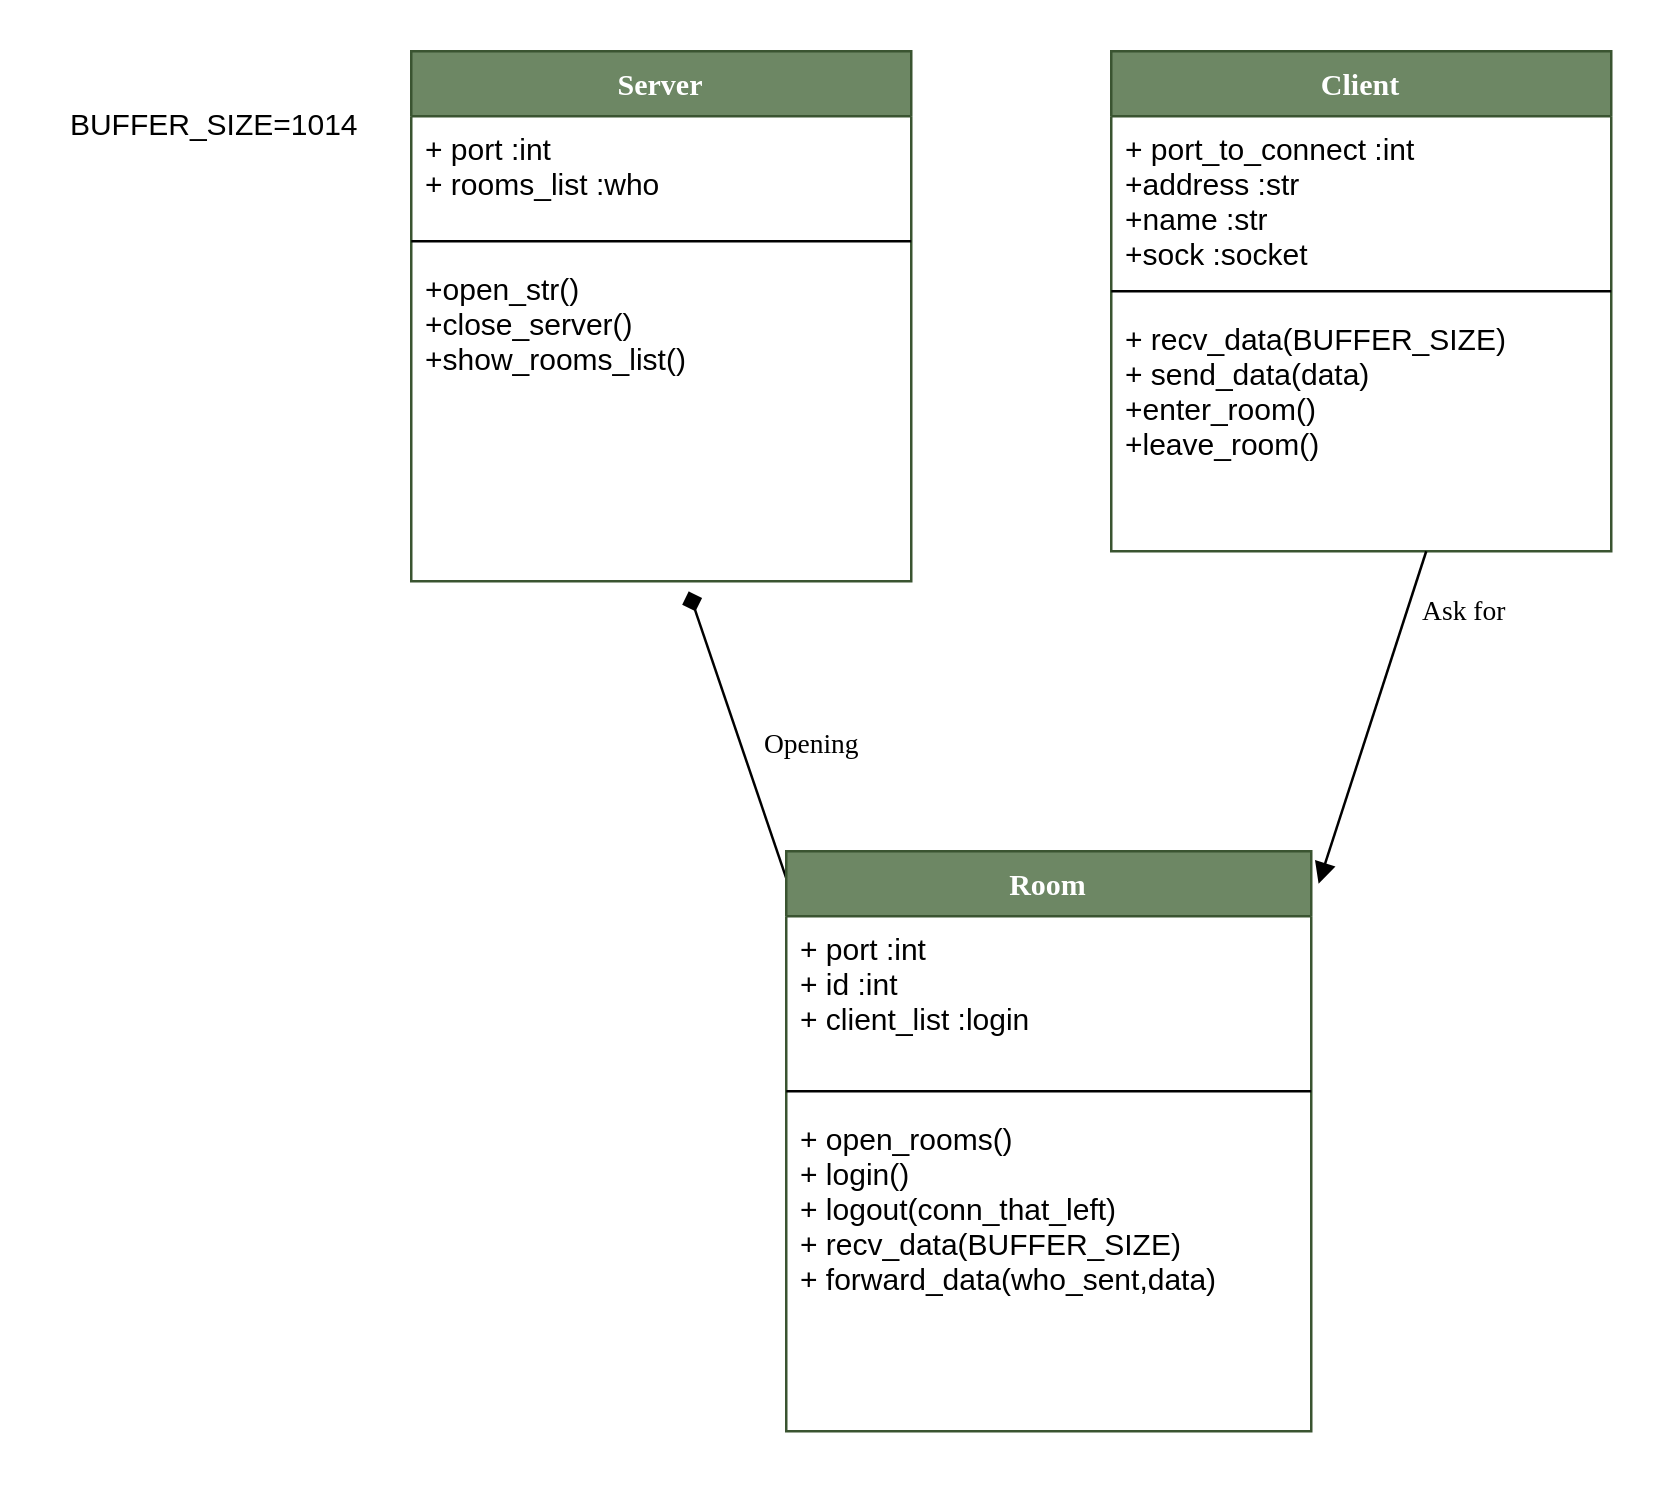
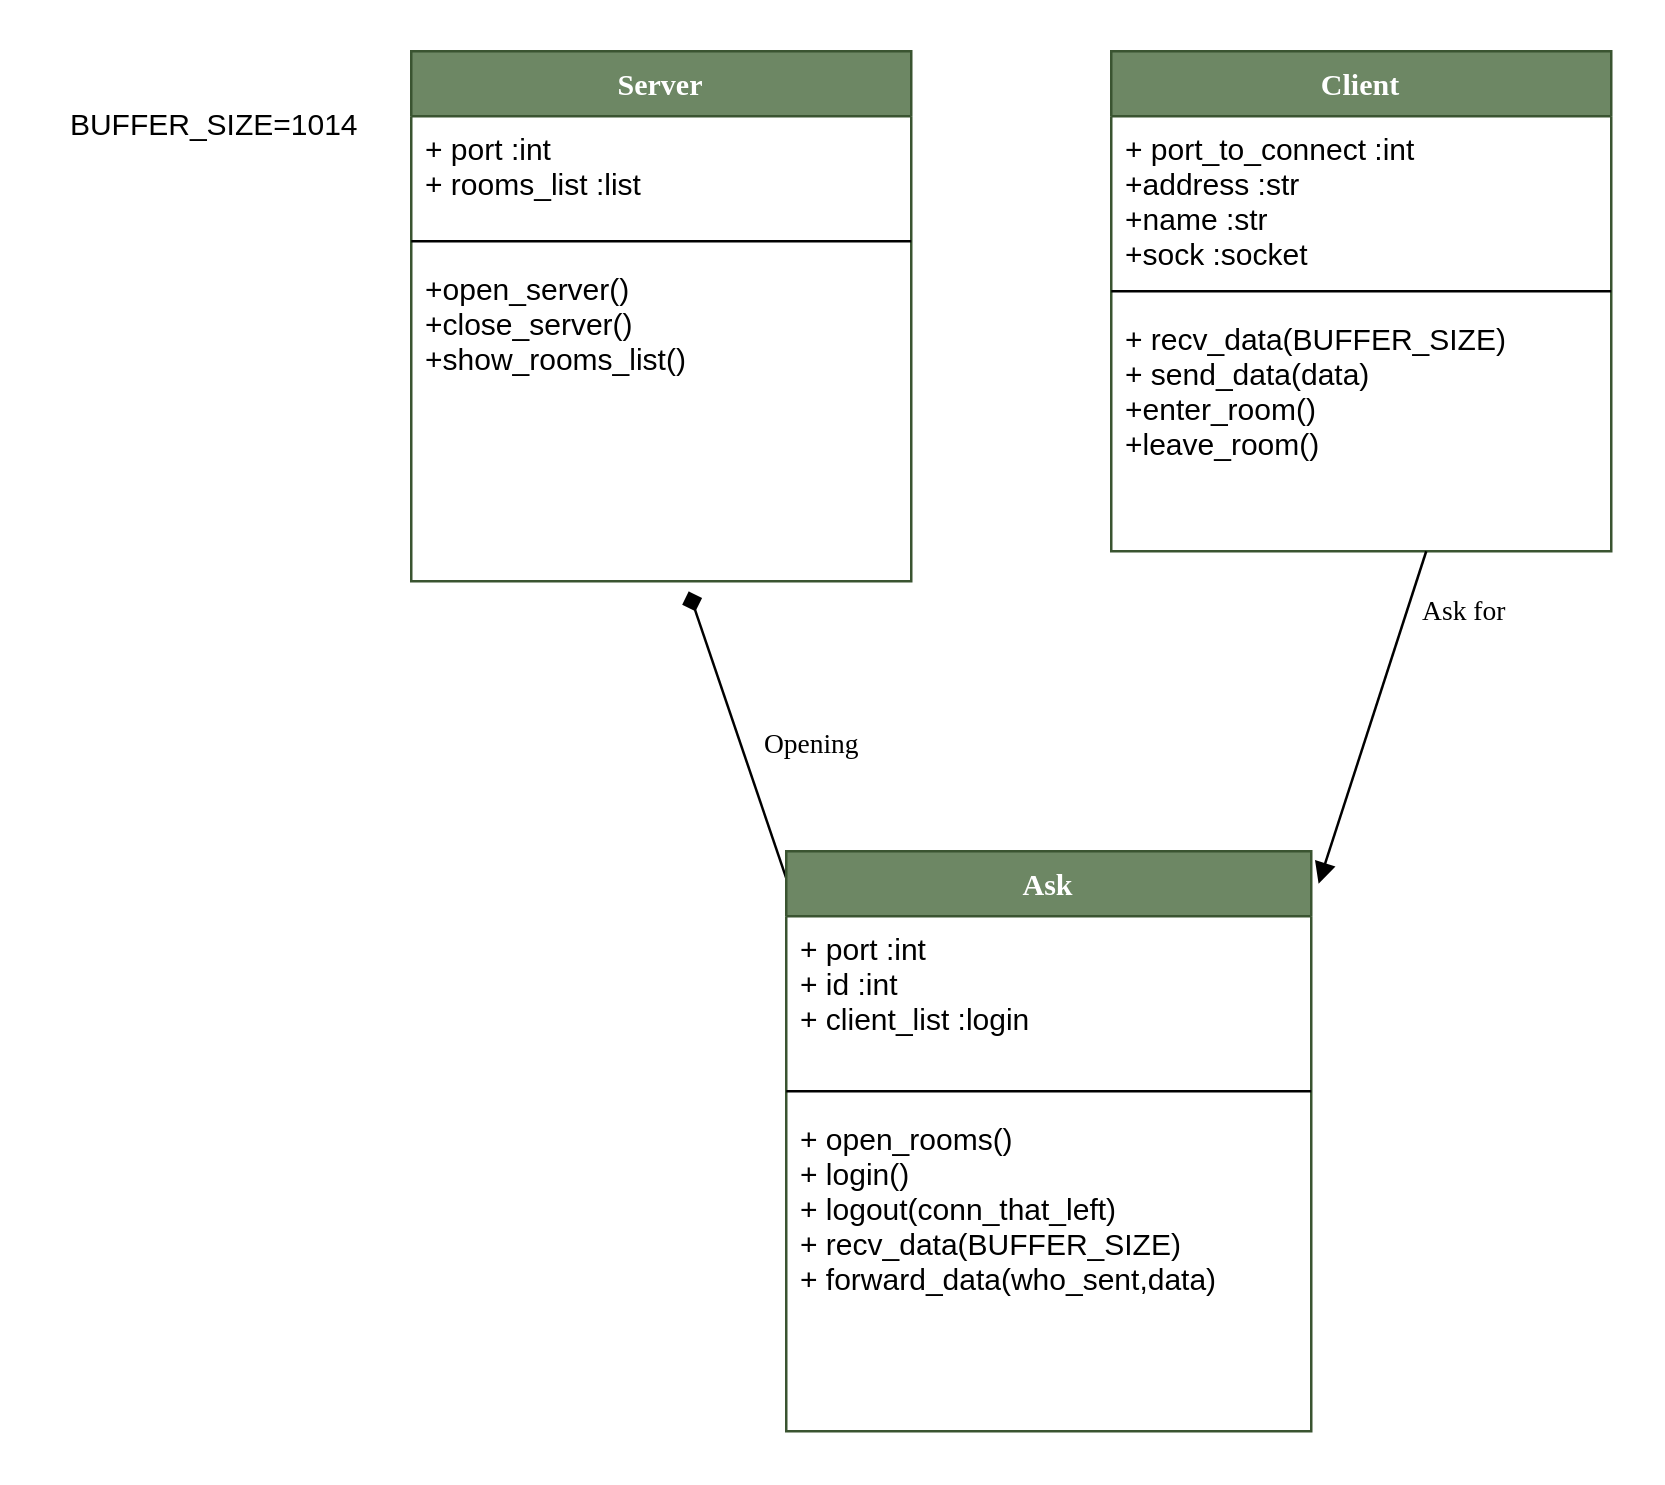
node "+ port :int + rooms_list :who": label "+ port :int + rooms_list :who" -> "+ port :int + rooms_list :list"
node "+open_str() +close_server() +show_rooms_list()": label "+open_str() +close_server() +show_rooms_list()" -> "+open_server() +close_server() +show_rooms_list()"
node "Room": label "Room" -> "Ask"
